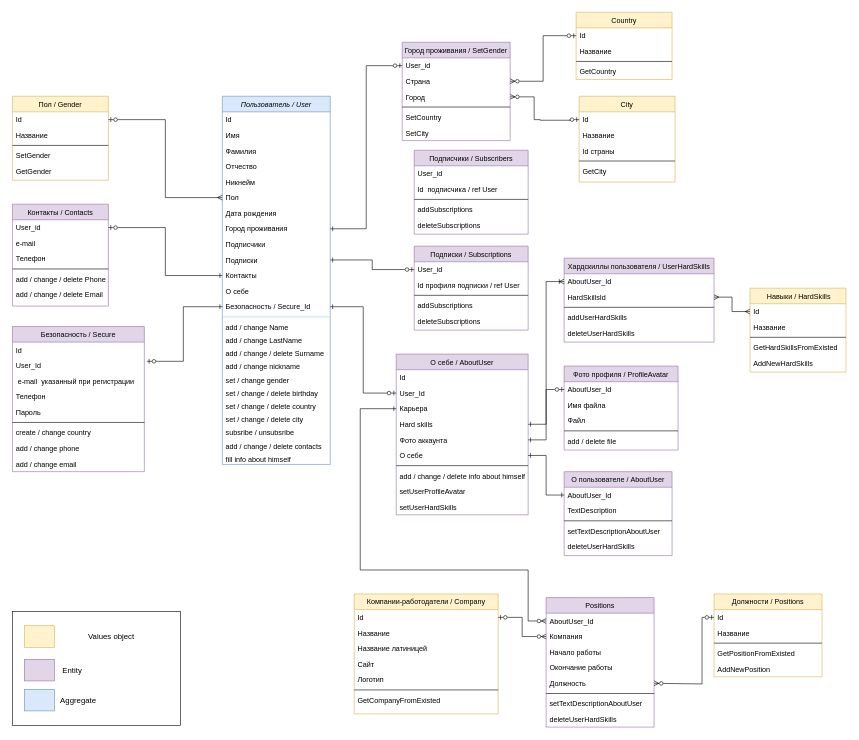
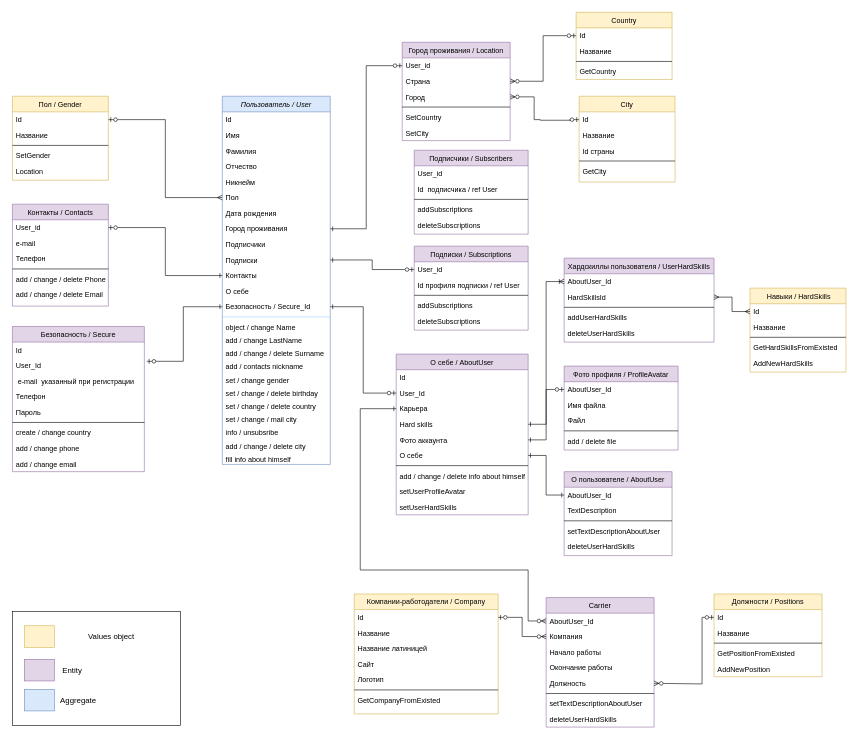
node "Город проживания / SetGender": label "Город проживания / SetGender" -> "Город проживания / Location"
node "GetGender": label "GetGender" -> "Location"
node "add / change Name": label "add / change Name" -> "object / change Name"
node "add / change nickname": label "add / change nickname" -> "add / contacts nickname"
node "set / change / delete city": label "set / change / delete city" -> "set / change / mail city"
node "subsribe / unsubsribe": label "subsribe / unsubsribe" -> "info / unsubsribe"
node "add / change / delete contacts": label "add / change / delete contacts" -> "add / change / delete city"
node "Positions": label "Positions" -> "Carrier"
